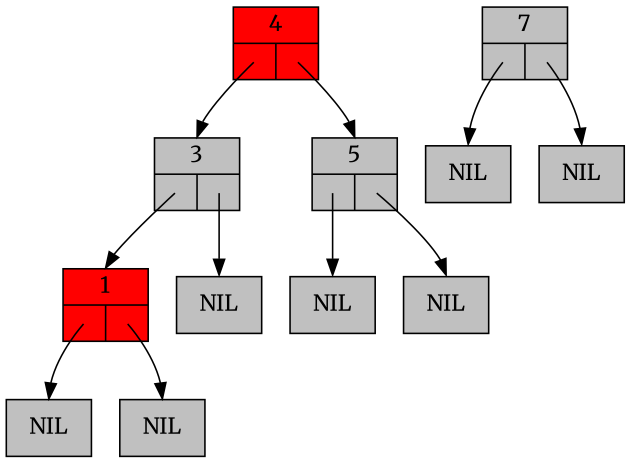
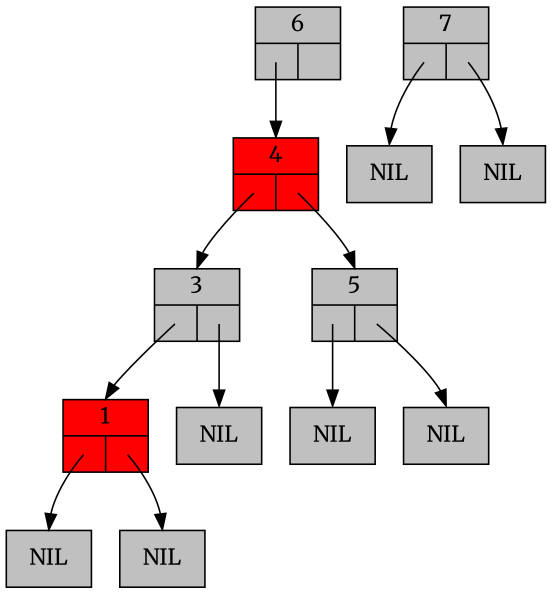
node "6": added
